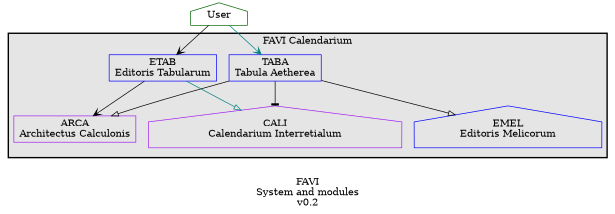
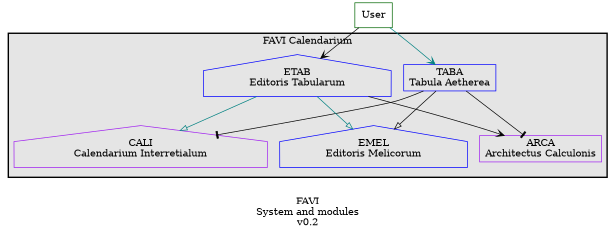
node "User": shape house -> box
node "ETAB Editoris Tabularum": shape box -> house
edge "TABA Tabula Aetherea" -> "ARCA Architectus Calculonis": arrowhead onormal -> tee
edge "ETAB Editoris Tabularum" -> "EMEL Editoris Melicorum": added
